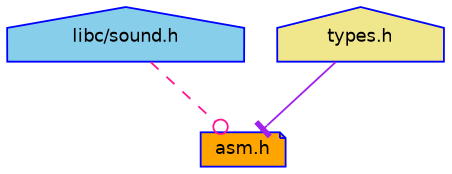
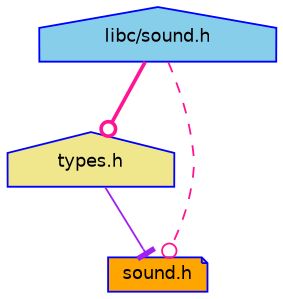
edge "libc/sound.h" -> "types.h": added
node "asm.h": label "asm.h" -> "sound.h"
